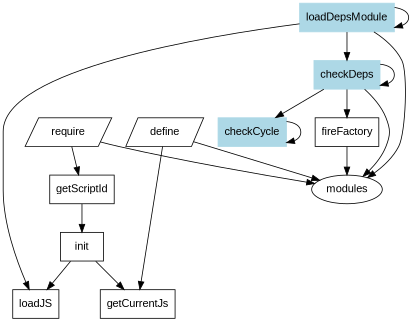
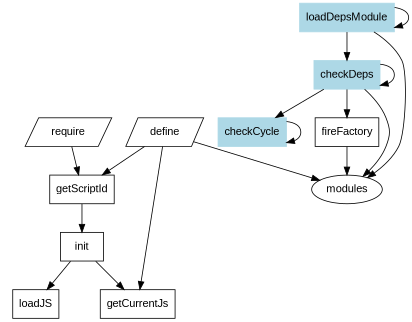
edge "loadDepsModule" -> "loadJS": removed
edge "define" -> "getScriptId": added
edge "require" -> "modules": removed
